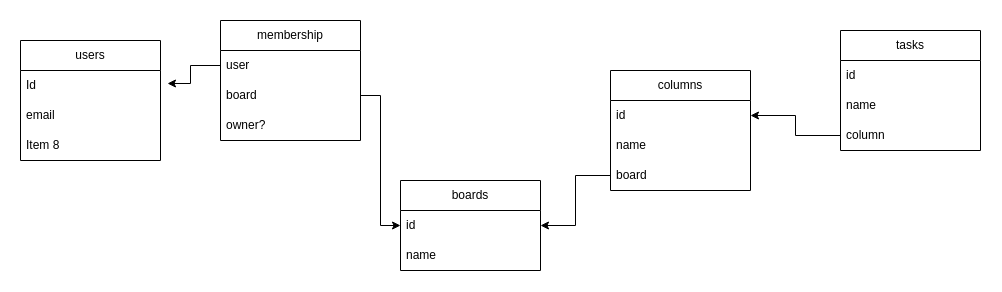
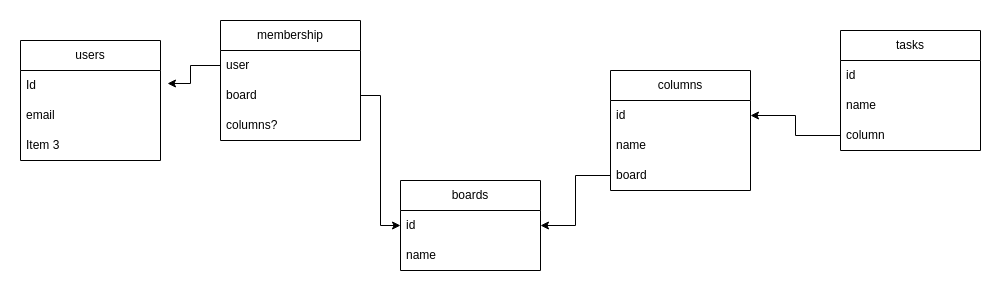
node "owner?": label "owner?" -> "columns?"
node "Item 8": label "Item 8" -> "Item 3"
